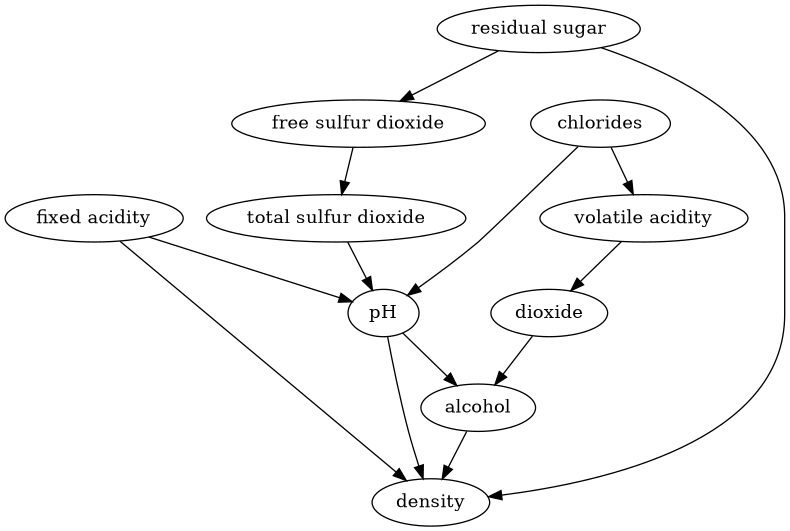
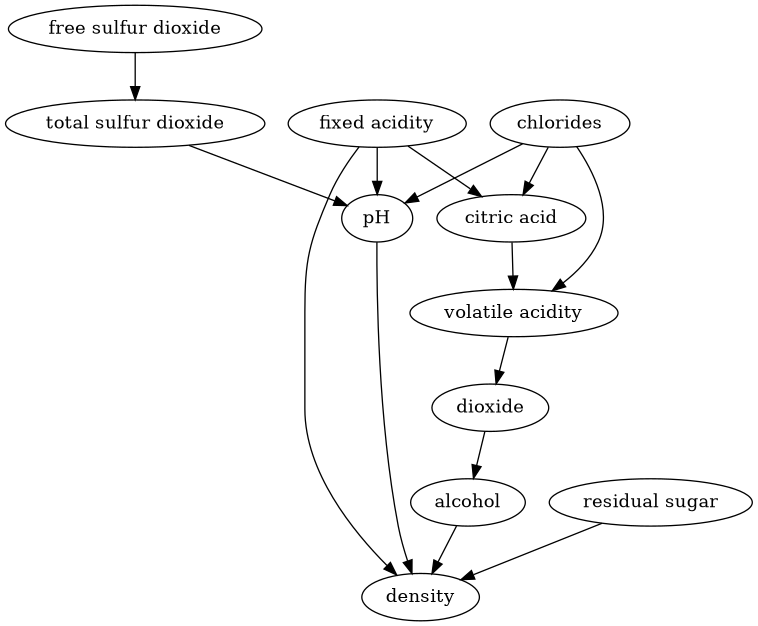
edge "residual sugar" -> "free sulfur dioxide": removed
node "citric acid": added
edge "pH" -> "alcohol": removed
